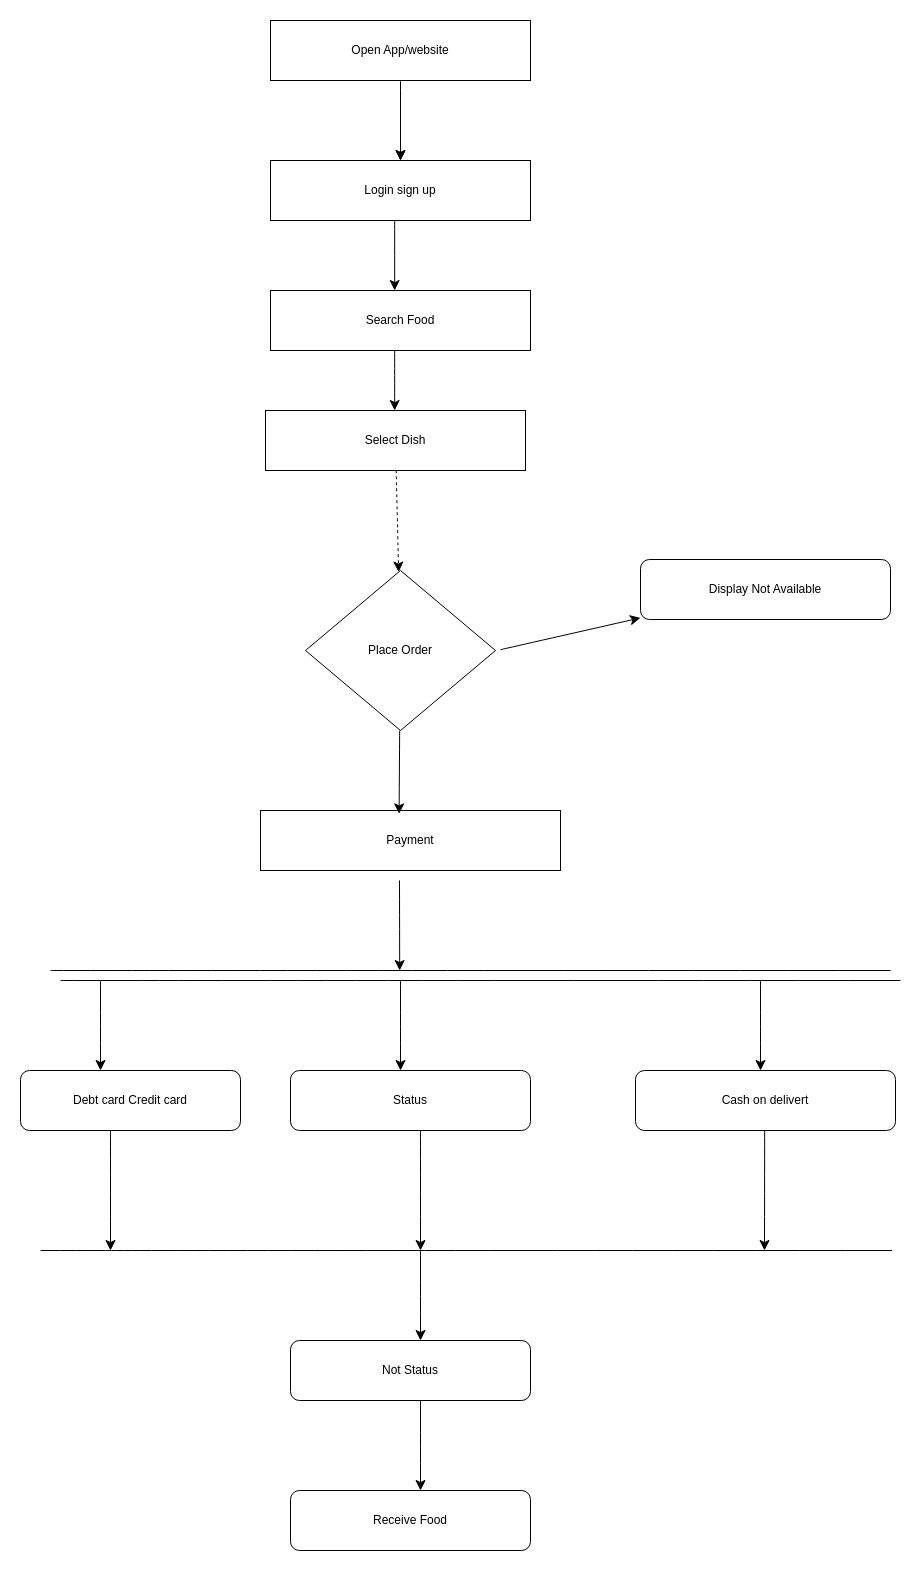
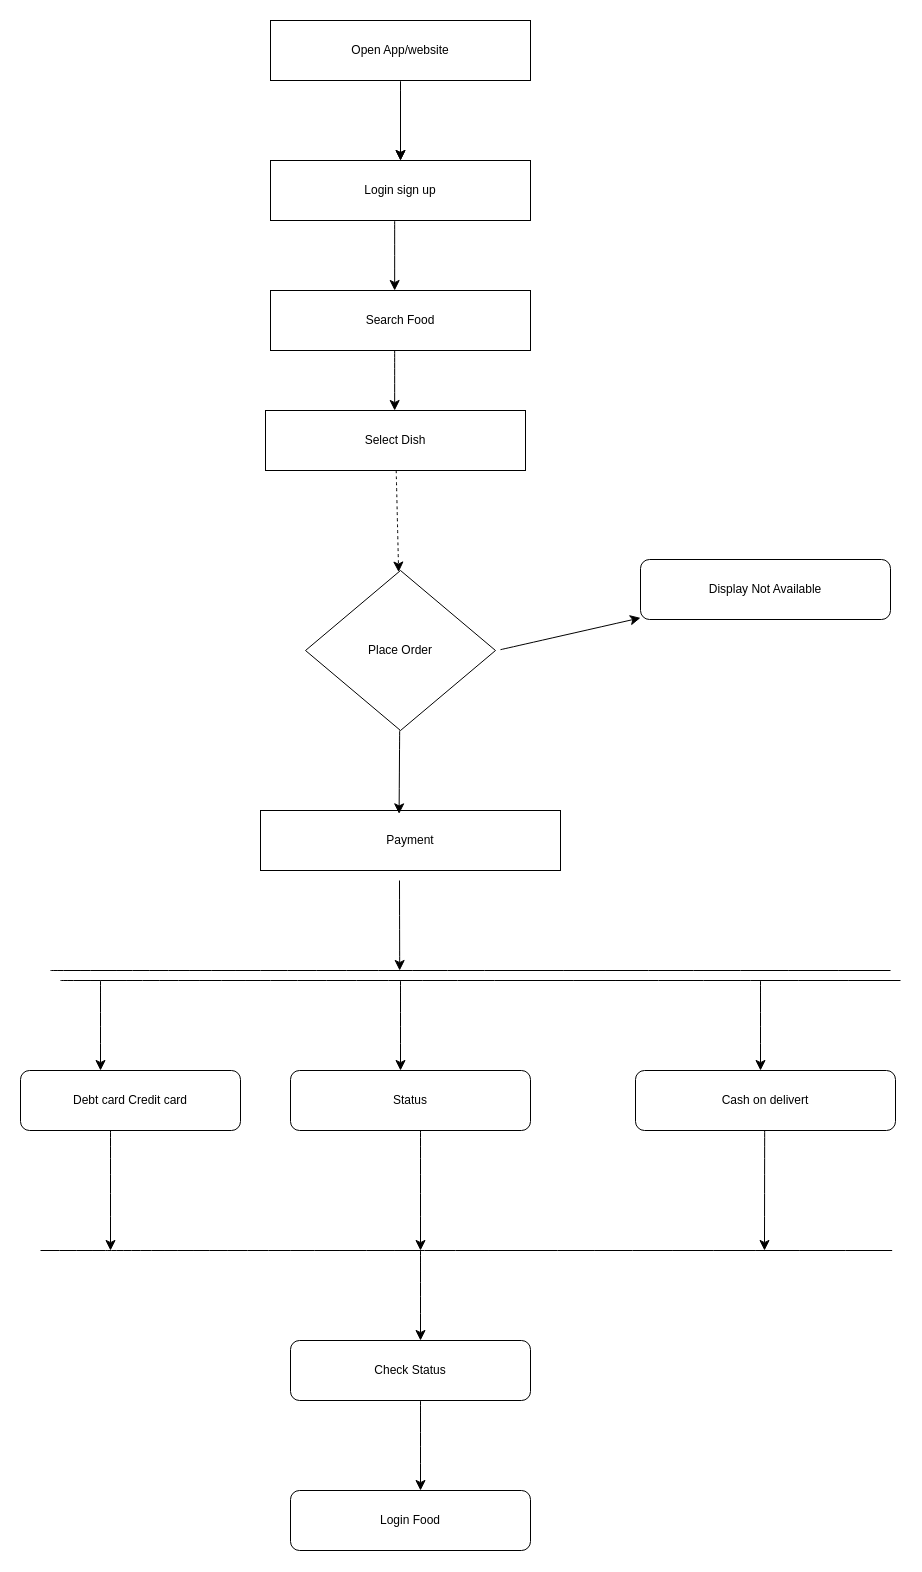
node "Not Status": label "Not Status" -> "Check Status"
node "Receive Food": label "Receive Food" -> "Login Food"
